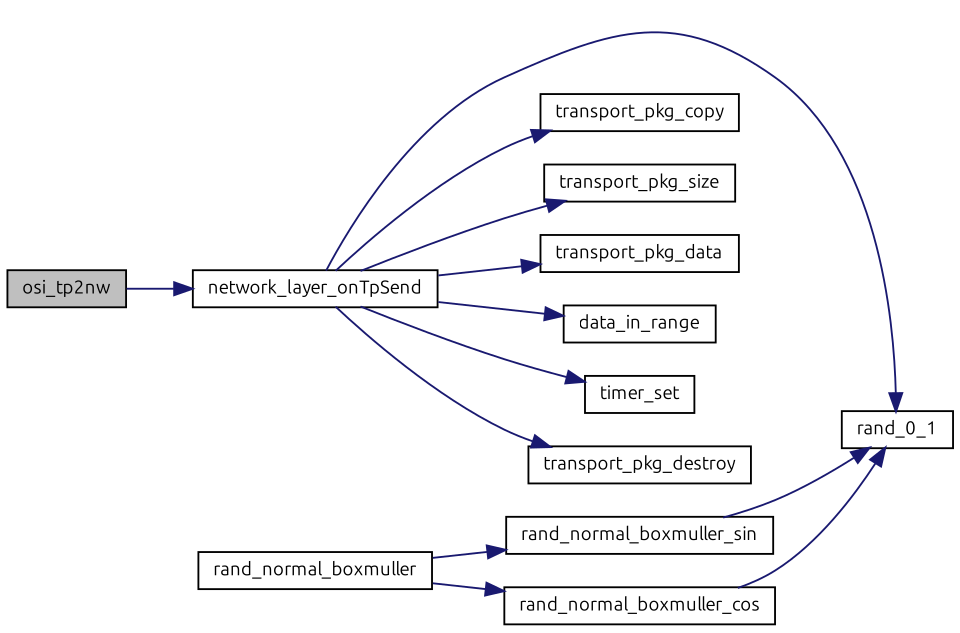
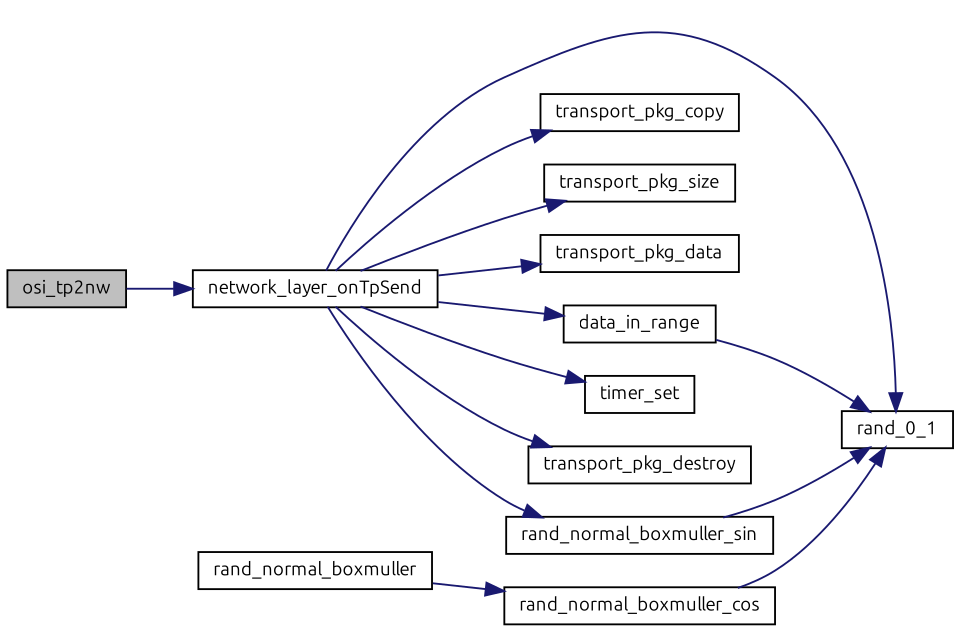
edge "data_in_range" -> "rand_0_1": added
edge "rand_normal_boxmuller" -> "rand_normal_boxmuller_sin": now "network_layer_onTpSend" -> "rand_normal_boxmuller_sin"
